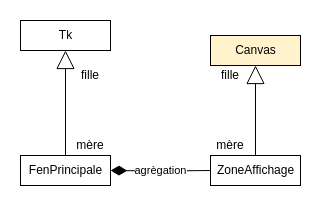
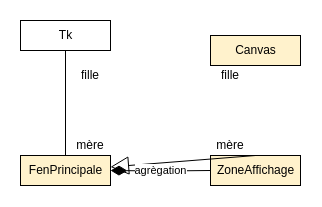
edge "FenPrincipale" -> "Tk": arrowhead block -> none
edge "ZoneAffichage" -> "Canvas": now "ZoneAffichage" -> "FenPrincipale"
node "FenPrincipale": fillcolor #ffffff -> #fff2cc
node "ZoneAffichage": fillcolor #ffffff -> #fff2cc
